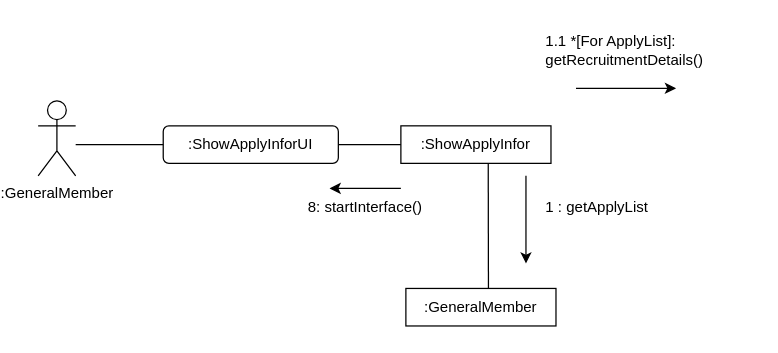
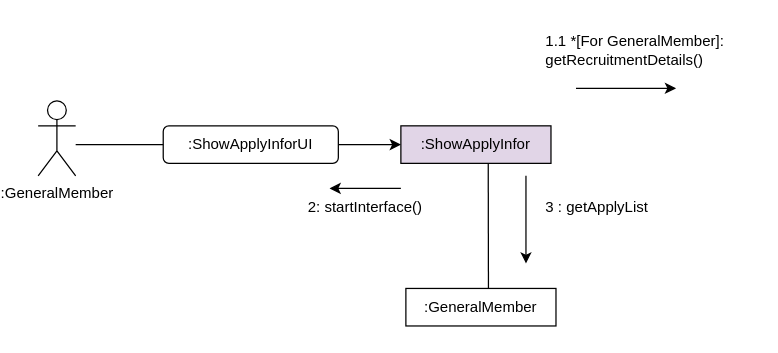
node "1.1 *[For ApplyList]: getRecruitmentDetails()": label "1.1 *[For ApplyList]: getRecruitmentDetails()" -> "1.1 *[For GeneralMember]: getRecruitmentDetails()"
edge ":ShowApplyInforUI" -- ":ShowApplyInfor": arrowhead none -> classic
node ":ShowApplyInfor": fillcolor #ffffff -> #e1d5e7
node "8: startInterface()": label "8: startInterface()" -> "2: startInterface()"
node "1 : getApplyList": label "1 : getApplyList" -> "3 : getApplyList"
